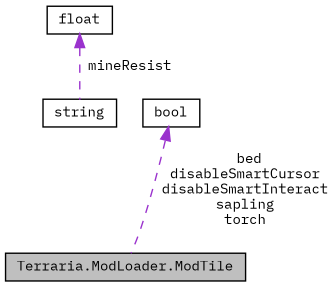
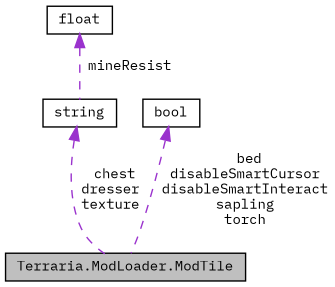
edge "Terraria.ModLoader.ModTile" -> "string": added, label "chest dresser texture"
